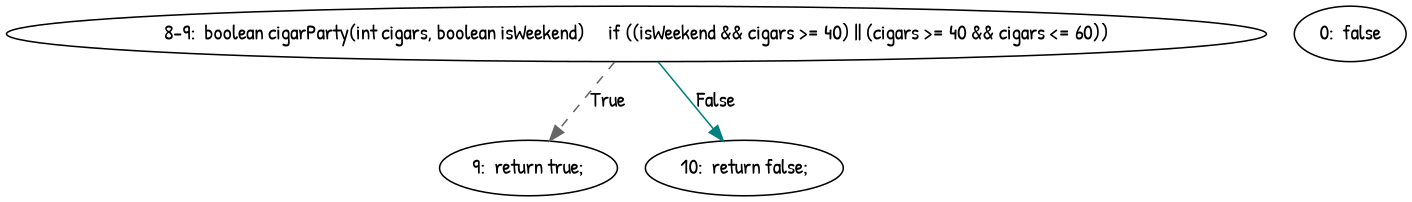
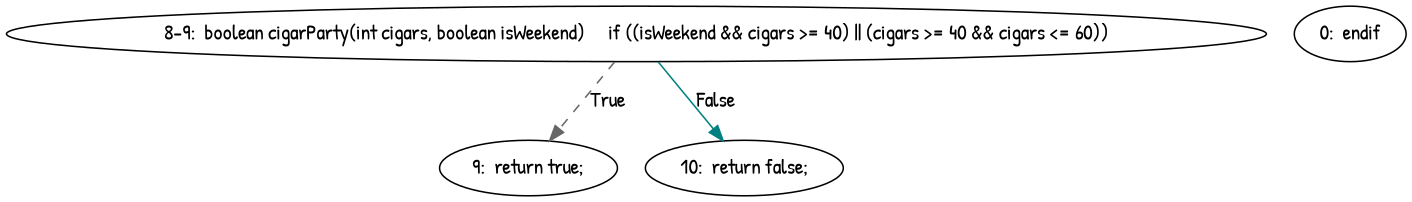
node "0:  false": label "0:  false" -> "0:  endif"
